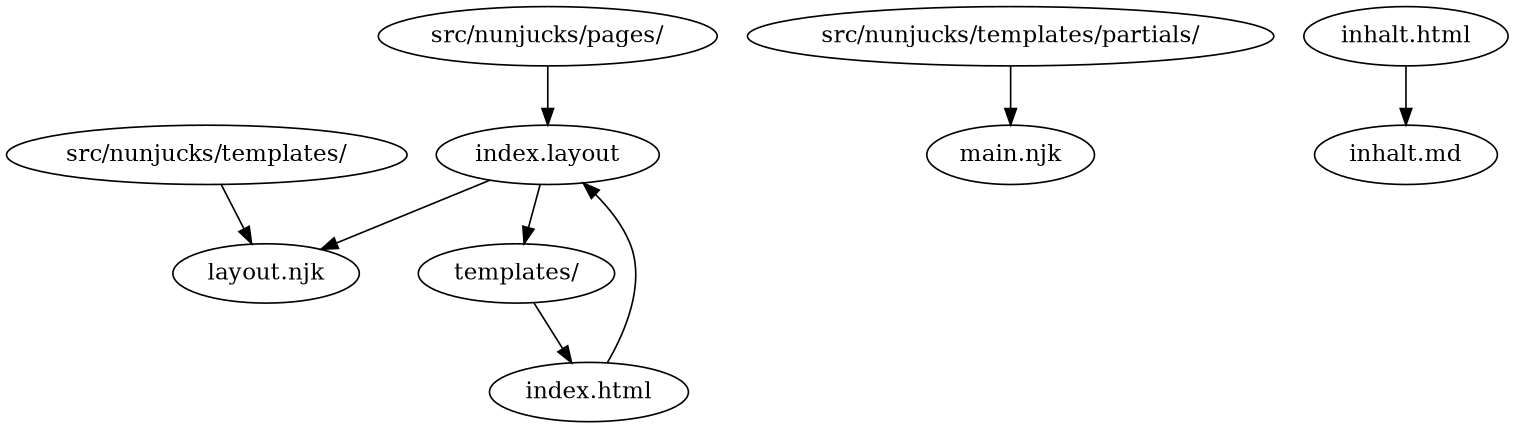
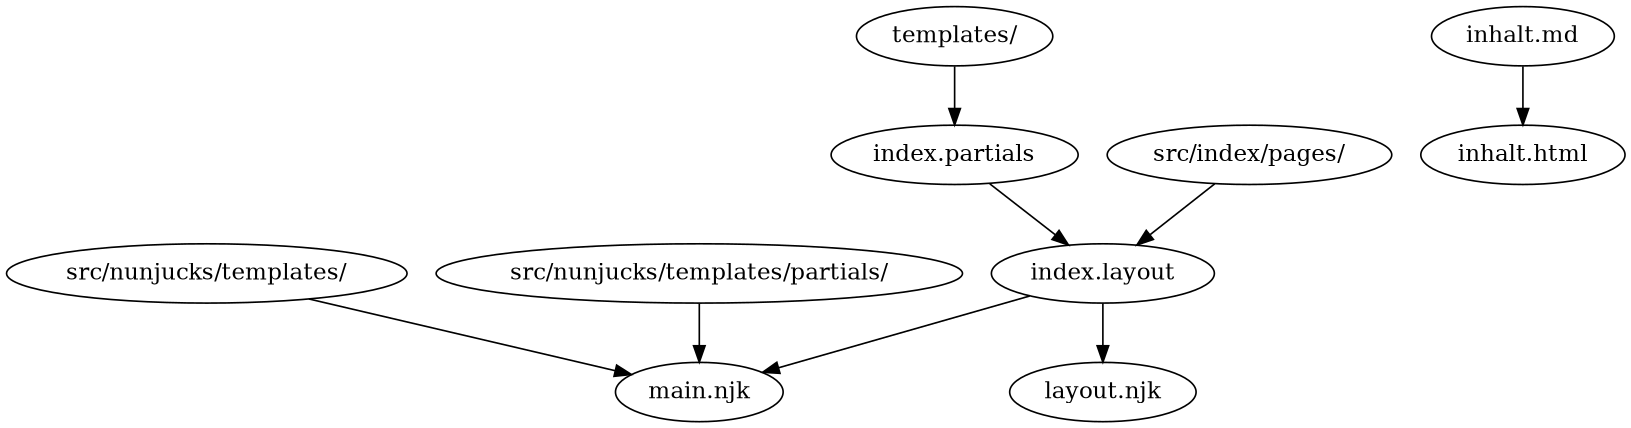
node "src/nunjucks/pages/": label "src/nunjucks/pages/" -> "src/index/pages/"
edge "inhalt.html" -> "inhalt.md": reversed
edge "index.layout" -> "templates/": now "index.layout" -> "main.njk"
edge "src/nunjucks/templates/" -> "layout.njk": now "src/nunjucks/templates/" -> "main.njk"
node "index.html": label "index.html" -> "index.partials"
